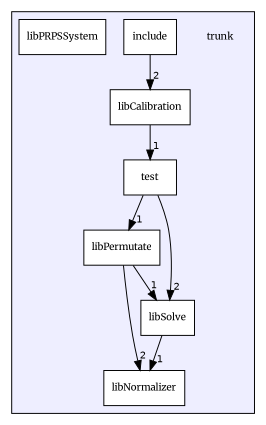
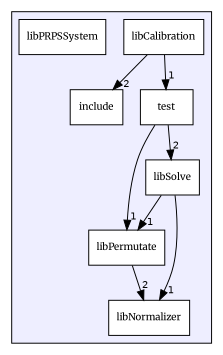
node "trunk": removed
edge "include" -> "libCalibration": reversed
edge "libPermutate" -> "libSolve": reversed
